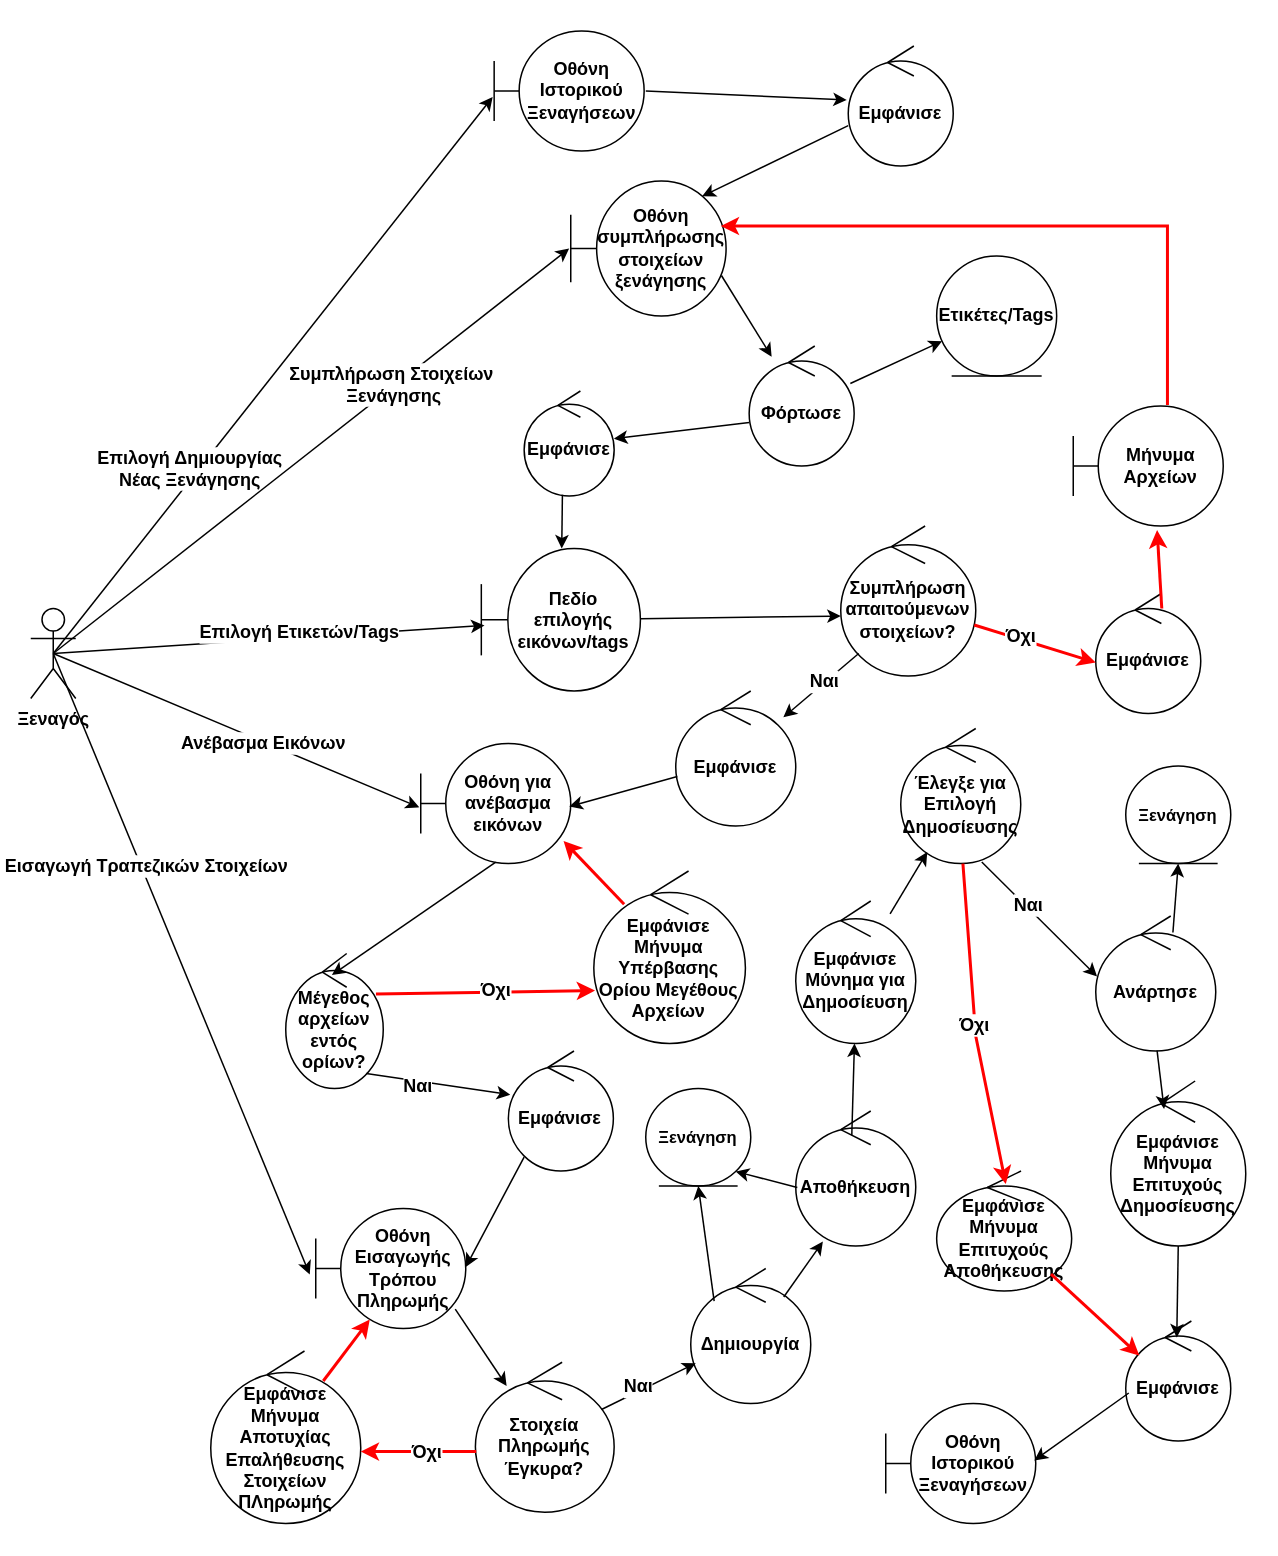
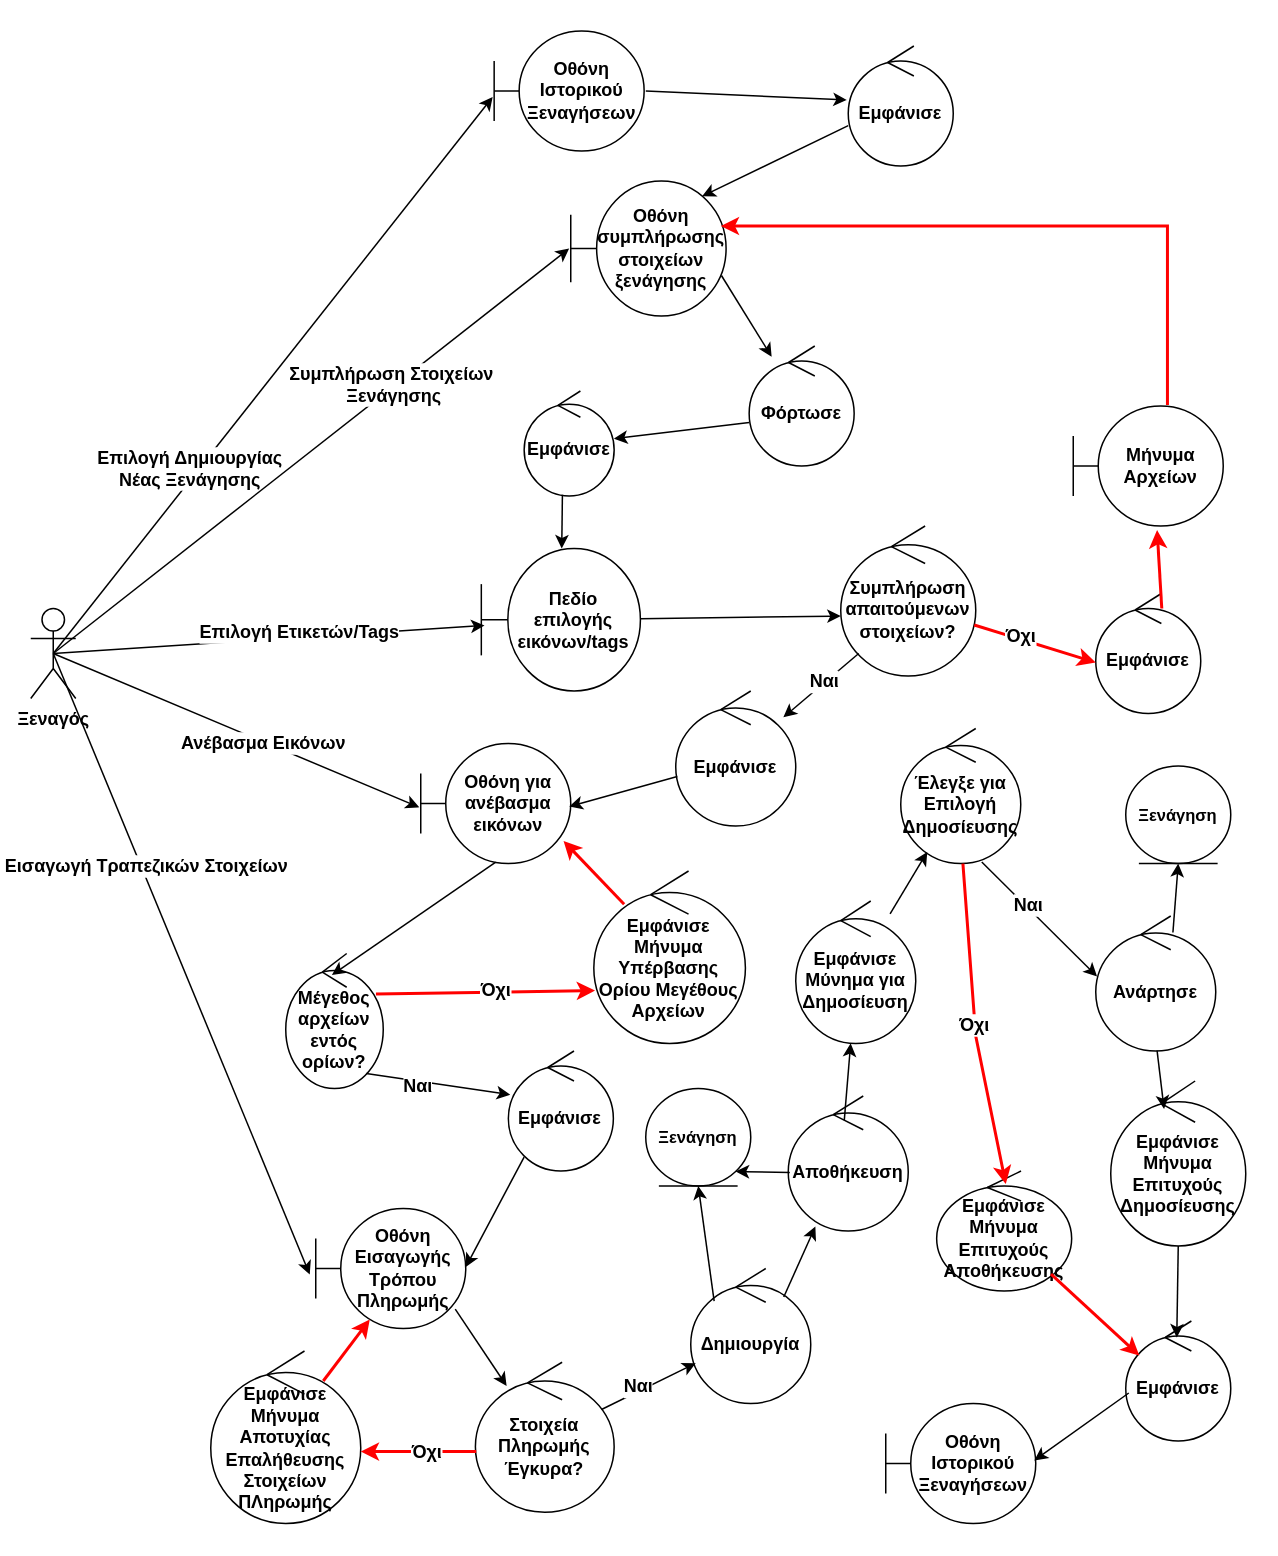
node "Ετικέτες/Tags": removed
edge "Φόρτωσε" -> "Ετικέτες/Tags": removed
node "Αποθήκευση": moved (856, 1178) -> (848, 1163)
